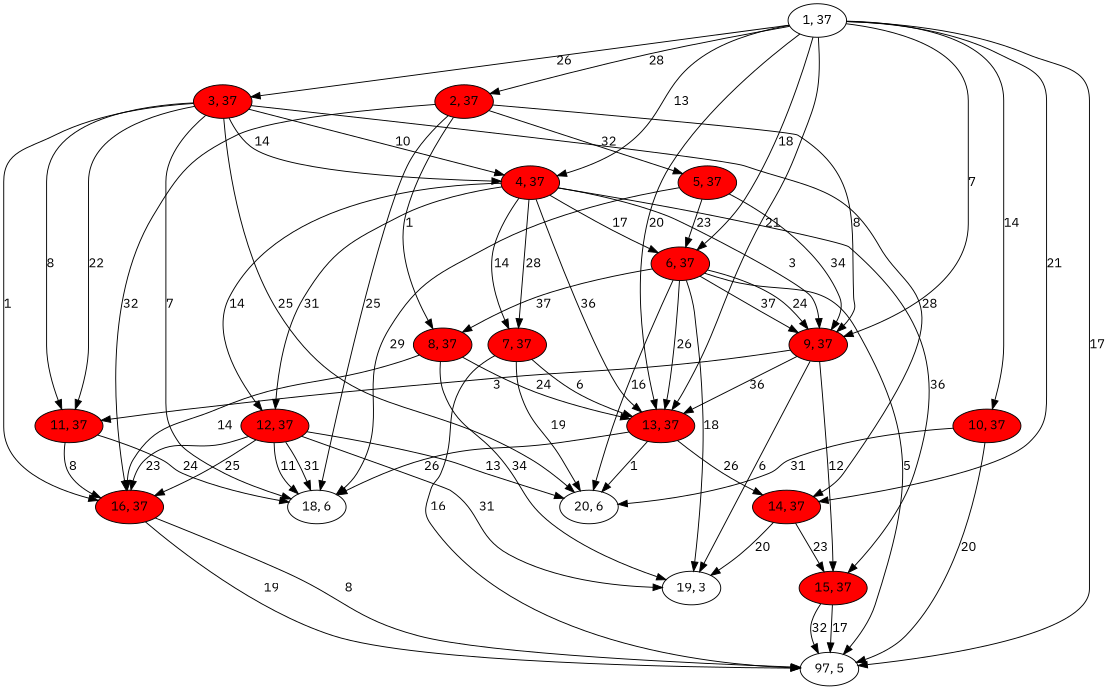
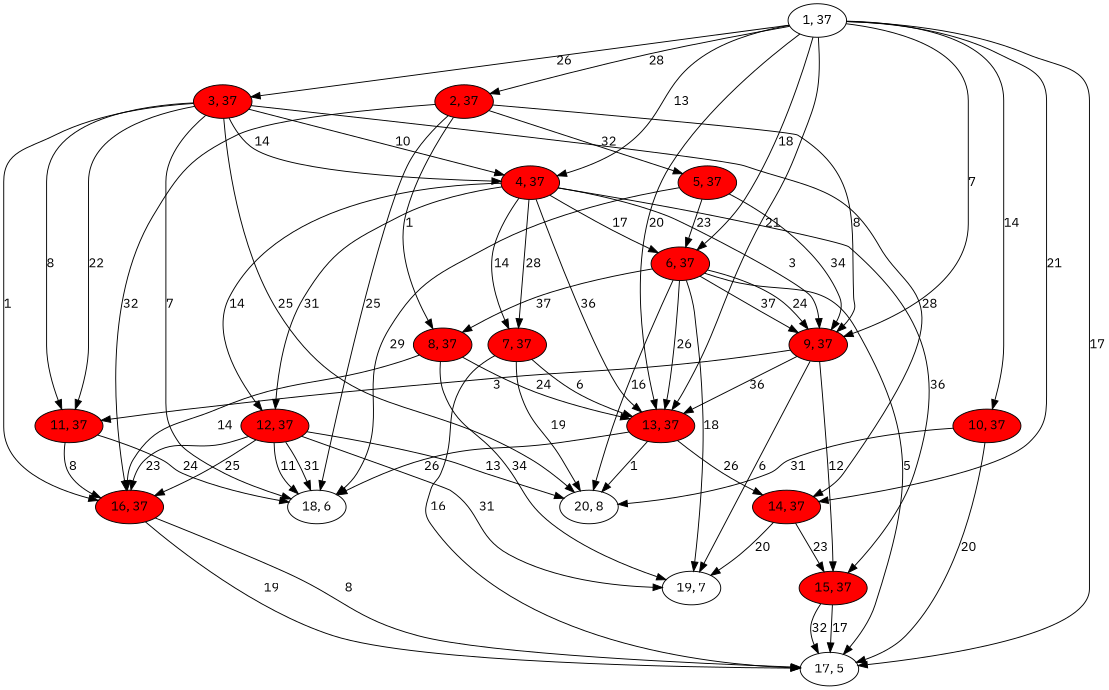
node "20, 6": label "20, 6" -> "20, 8"
node "19, 3": label "19, 3" -> "19, 7"
node "97, 5": label "97, 5" -> "17, 5"
